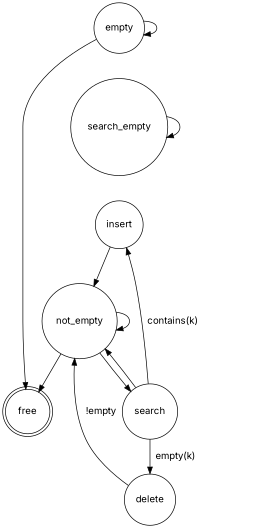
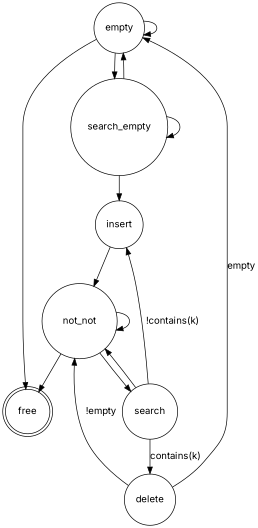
edge "empty" -> "search_empty": added
edge "search_empty" -> "empty": added
edge "search_empty" -> "insert": added
edge "delete" -> "empty": added, label "empty"
node "not_empty": label "not_empty" -> "not_not"
edge "search" -> "insert": label "contains(k)" -> "!contains(k)"
edge "search" -> "delete": label "empty(k)" -> "contains(k)"
